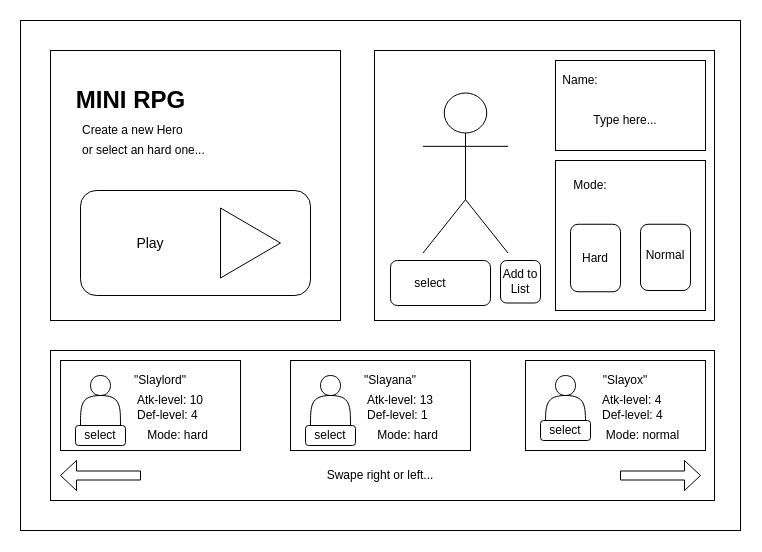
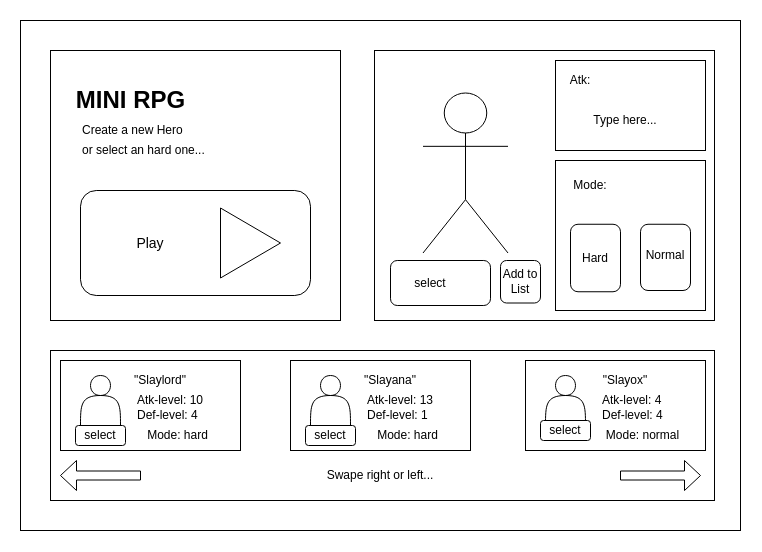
node "Name:": label "Name:" -> "Atk:"
